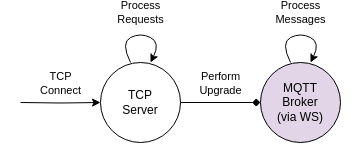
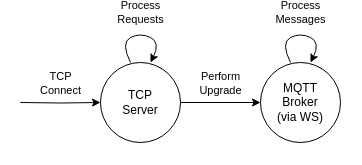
edge "TCP Server" -> "MQTT Broker (via WS)": arrowhead diamond -> classic
node "MQTT Broker (via WS)": fillcolor #e1d5e7 -> #ffffff
